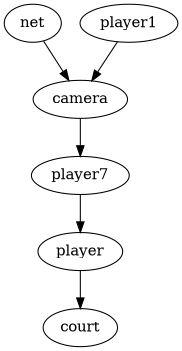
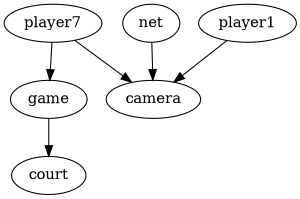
edge "camera" -> "player7": reversed
node "player": label "player" -> "game"
